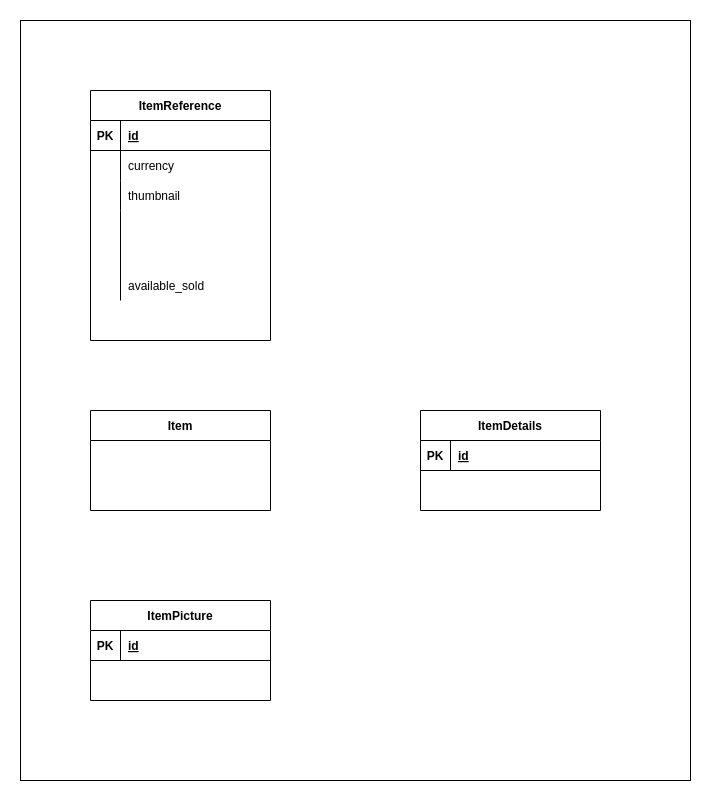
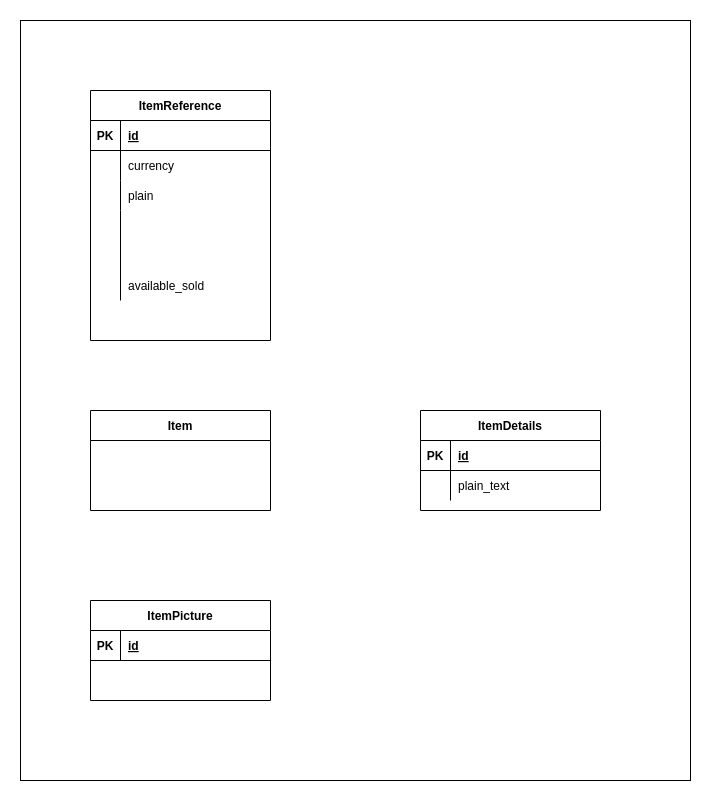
node "thumbnail": label "thumbnail" -> "plain"
node "plain_text": added
